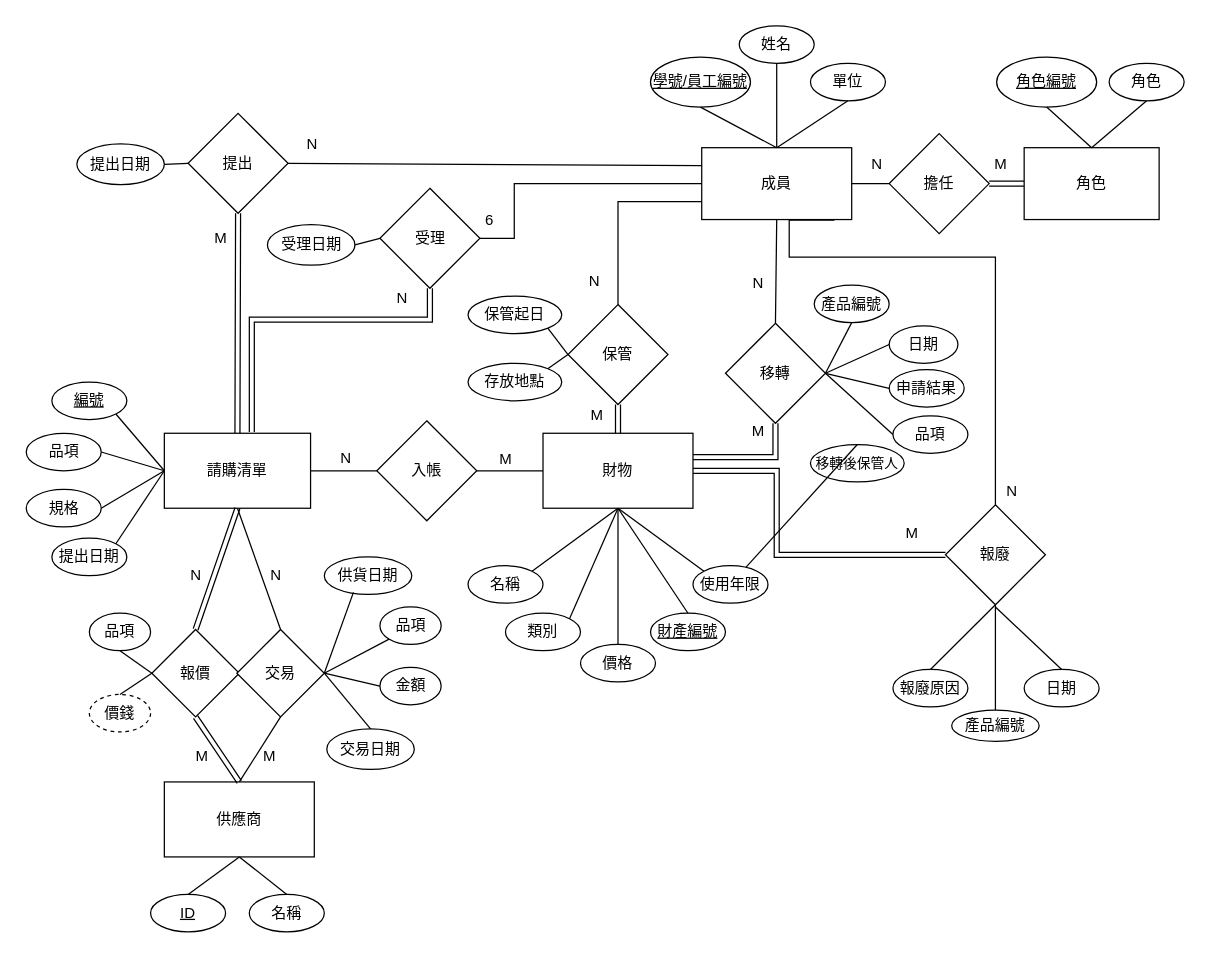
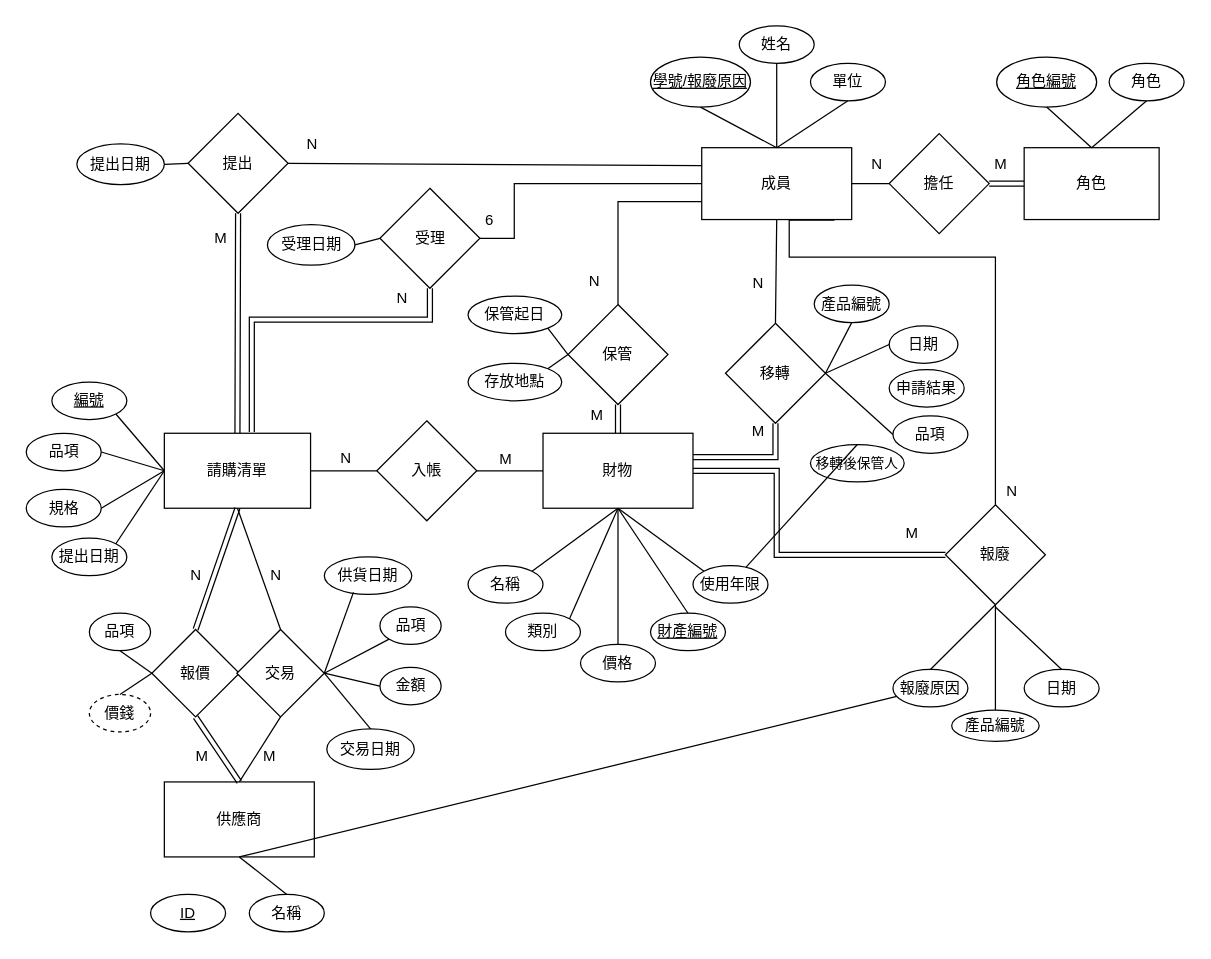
node "學號/員工編號": label "學號/員工編號" -> "學號/報廢原因"
edge "移轉" -- "申請結果": removed
edge "供應商" -- "ID": now "供應商" -- "報廢原因"
